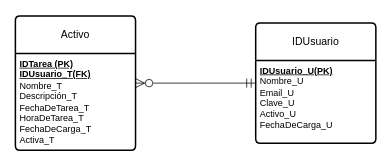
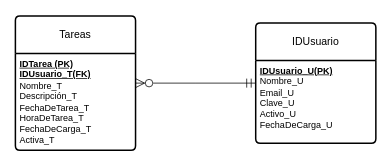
node "Activo": label "Activo" -> "Tareas"
